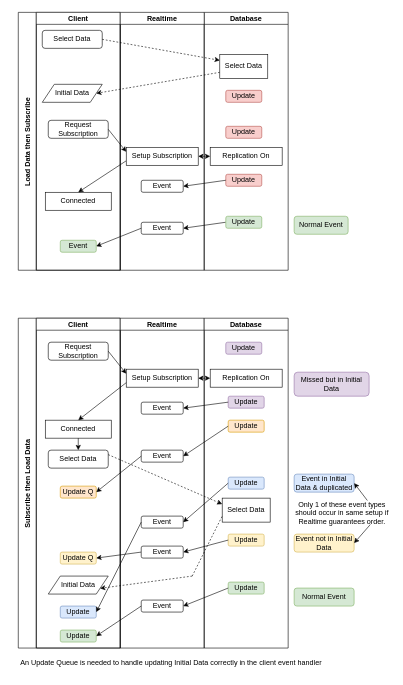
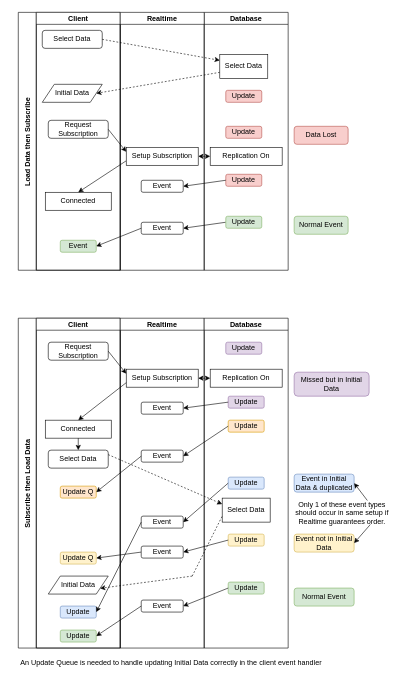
node "Data Lost": added
